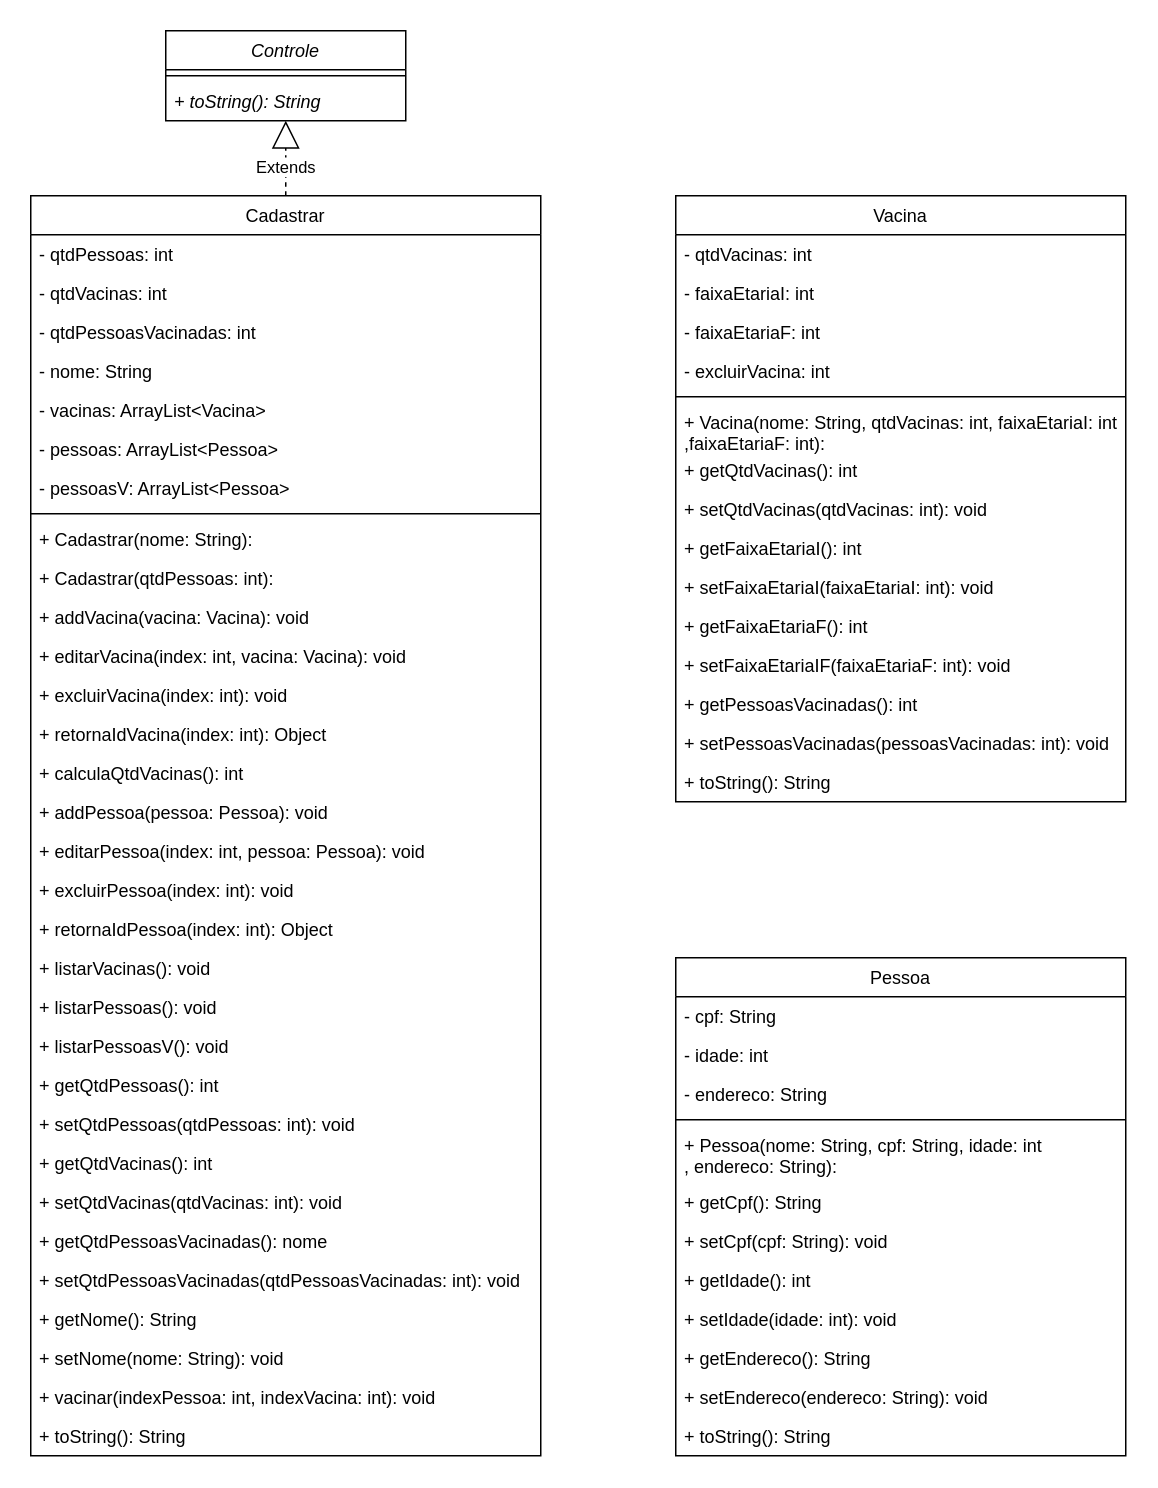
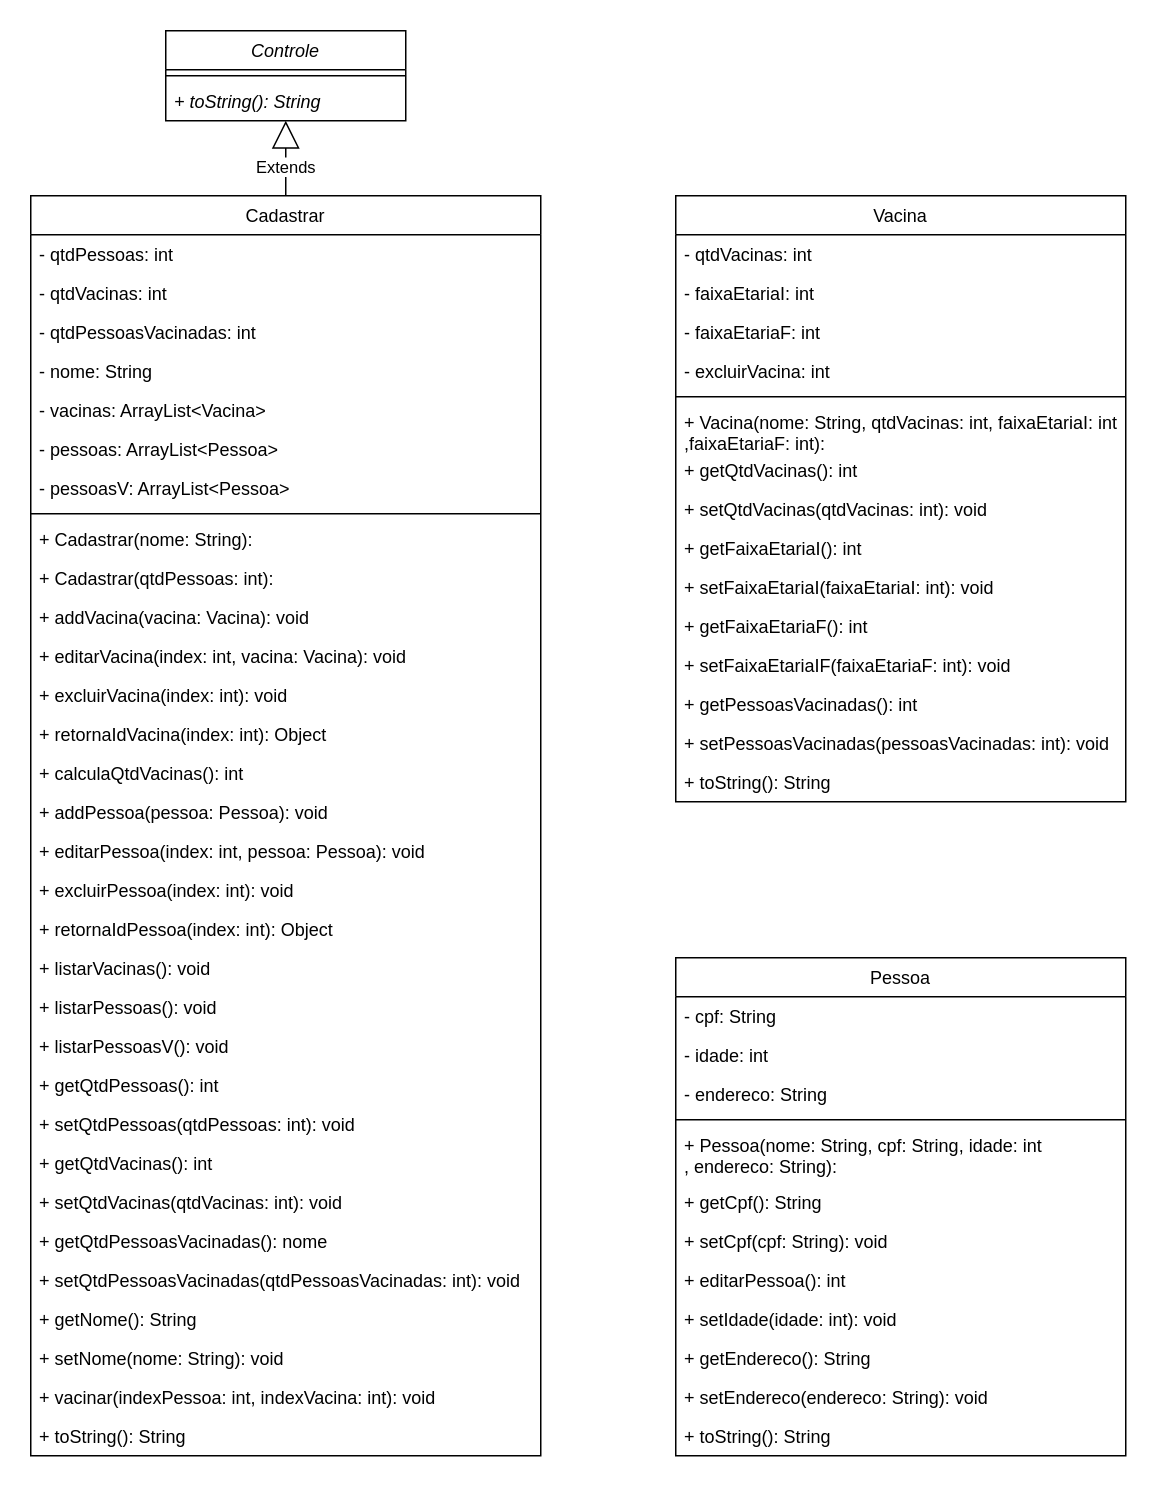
edge "Cadastrar" -> "Controle": style dashed -> solid
node "+ getIdade(): int": label "+ getIdade(): int" -> "+ editarPessoa(): int"
